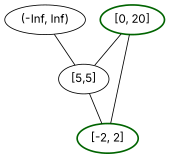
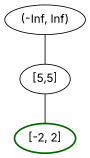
node "[0, 20]": removed
